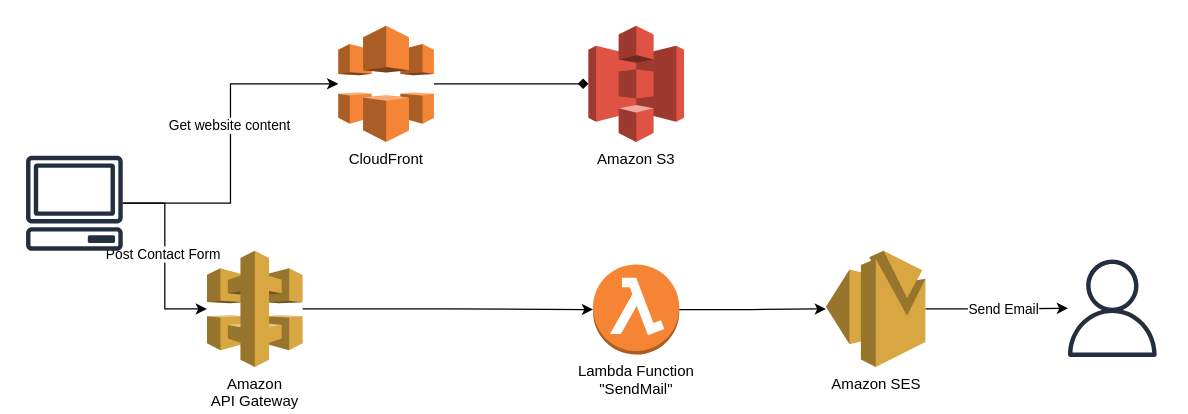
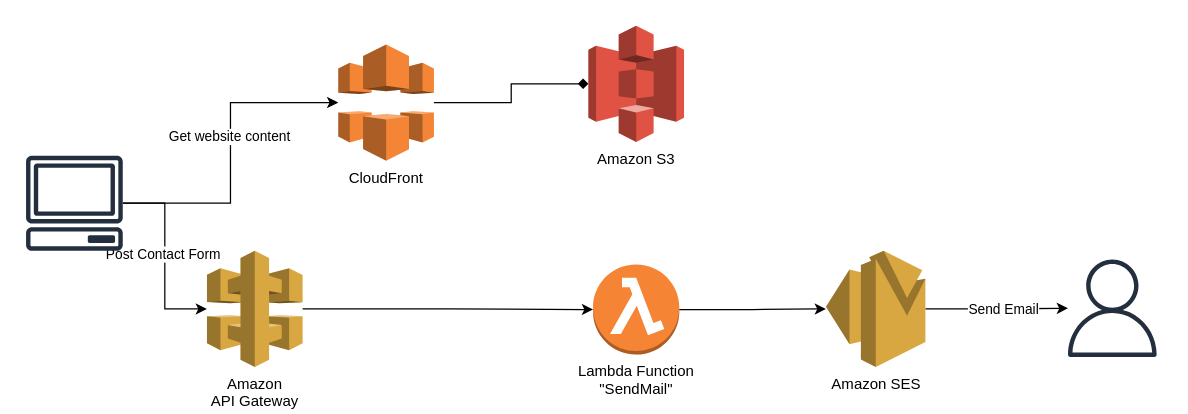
node "CloudFront": moved (386, 84) -> (386, 103)
